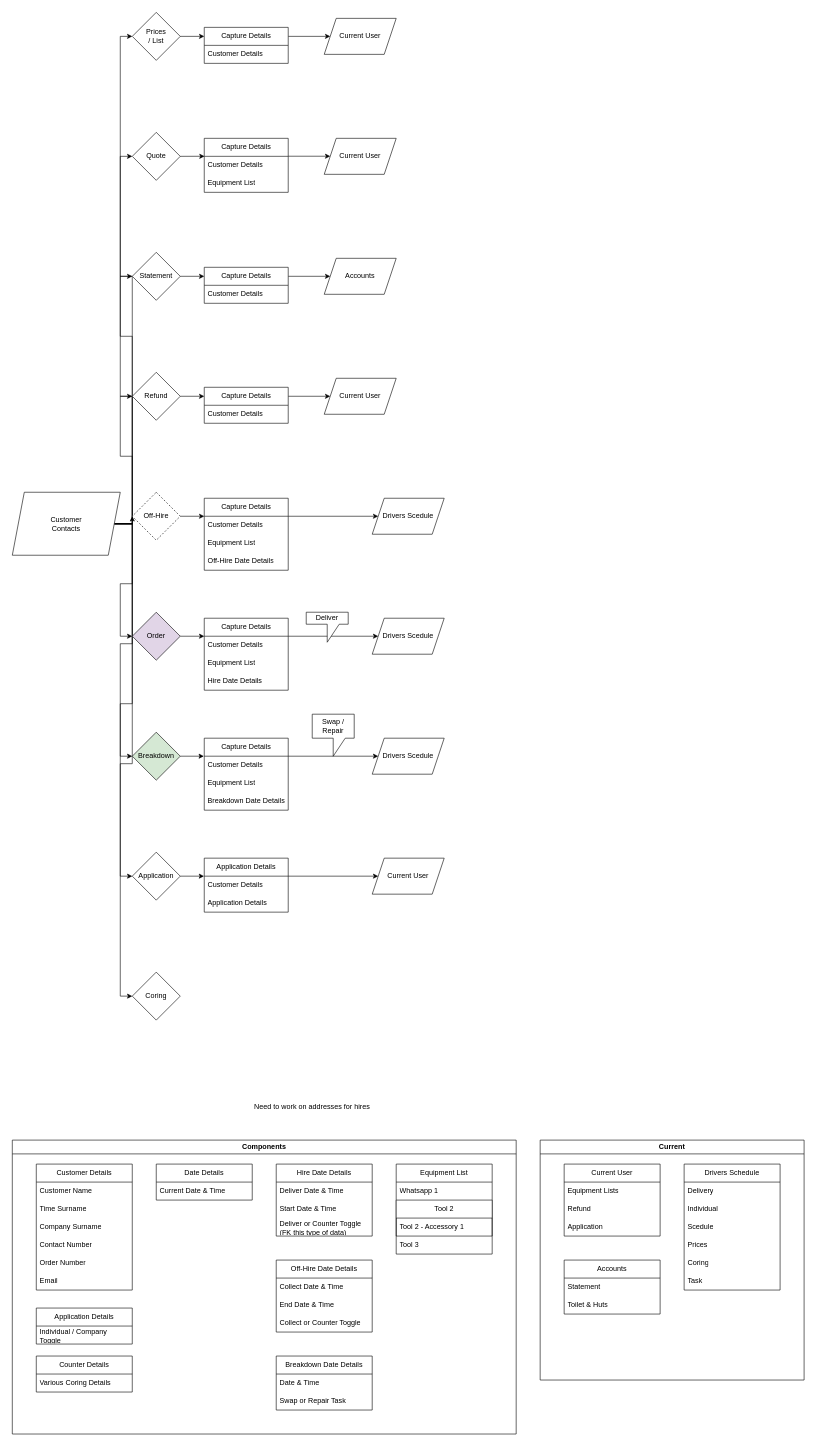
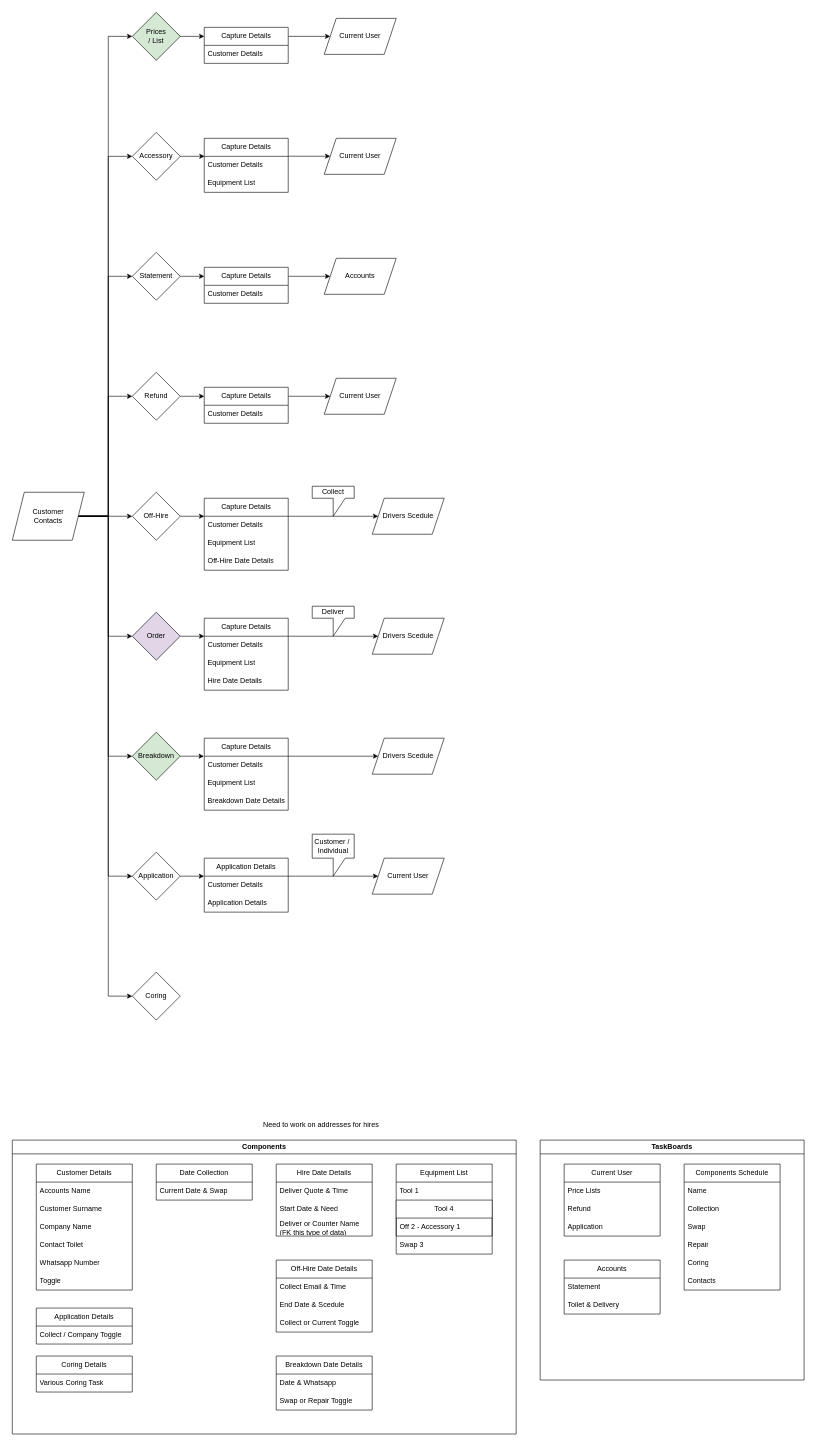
node "Prices / List": fillcolor #ffffff -> #d5e8d4
node "Quote": label "Quote" -> "Accessory"
node "Collect": added
node "Off-Hire": style dashed -> solid
node "Customer Contacts": size 108x63 -> 72x48
node "Deliver": moved (327, 627) -> (333, 621)
node "Swap / Repair": removed
node "Customer / Individual": added
node "Need to work on addresses for hires": moved (312, 1107) -> (321, 1125)
node "Current": label "Current" -> "TaskBoards"
node "Date Details": label "Date Details" -> "Date Collection"
node "Drivers Schedule": label "Drivers Schedule" -> "Components Schedule"
node "Customer Name": label "Customer Name" -> "Accounts Name"
node "Current Date & Time": label "Current Date & Time" -> "Current Date & Swap"
node "Deliver Date & Time": label "Deliver Date & Time" -> "Deliver Quote & Time"
node "Whatsapp 1": label "Whatsapp 1" -> "Tool 1"
node "Equipment Lists": label "Equipment Lists" -> "Price Lists"
node "Delivery": label "Delivery" -> "Name"
node "Time Surname": label "Time Surname" -> "Customer Surname"
node "Start Date & Time": label "Start Date & Time" -> "Start Date & Need"
node "Tool 2": label "Tool 2" -> "Tool 4"
node "Individual": label "Individual" -> "Collection"
node "Company Surname": label "Company Surname" -> "Company Name"
node "Deliver or Counter Toggle (FK this type of data)": label "Deliver or Counter Toggle (FK this type of data)" -> "Deliver or Counter Name (FK this type of data)"
node "Tool 2 - Accessory 1": label "Tool 2 - Accessory 1" -> "Off 2 - Accessory 1"
node "Scedule": label "Scedule" -> "Swap"
node "Contact Number": label "Contact Number" -> "Contact Toilet"
node "Tool 3": label "Tool 3" -> "Swap 3"
node "Prices": label "Prices" -> "Repair"
node "Order Number": label "Order Number" -> "Whatsapp Number"
node "Email": label "Email" -> "Toggle"
node "Task": label "Task" -> "Contacts"
node "Collect Date & Time": label "Collect Date & Time" -> "Collect Email & Time"
node "End Date & Time": label "End Date & Time" -> "End Date & Scedule"
node "Toilet & Huts": label "Toilet & Huts" -> "Toilet & Delivery"
node "Collect or Counter Toggle": label "Collect or Counter Toggle" -> "Collect or Current Toggle"
node "Individual / Company Toggle": label "Individual / Company Toggle" -> "Collect / Company Toggle"
node "Counter Details": label "Counter Details" -> "Coring Details"
node "Various Coring Details": label "Various Coring Details" -> "Various Coring Task"
node "Date & Time": label "Date & Time" -> "Date & Whatsapp"
node "Swap or Repair Task": label "Swap or Repair Task" -> "Swap or Repair Toggle"
